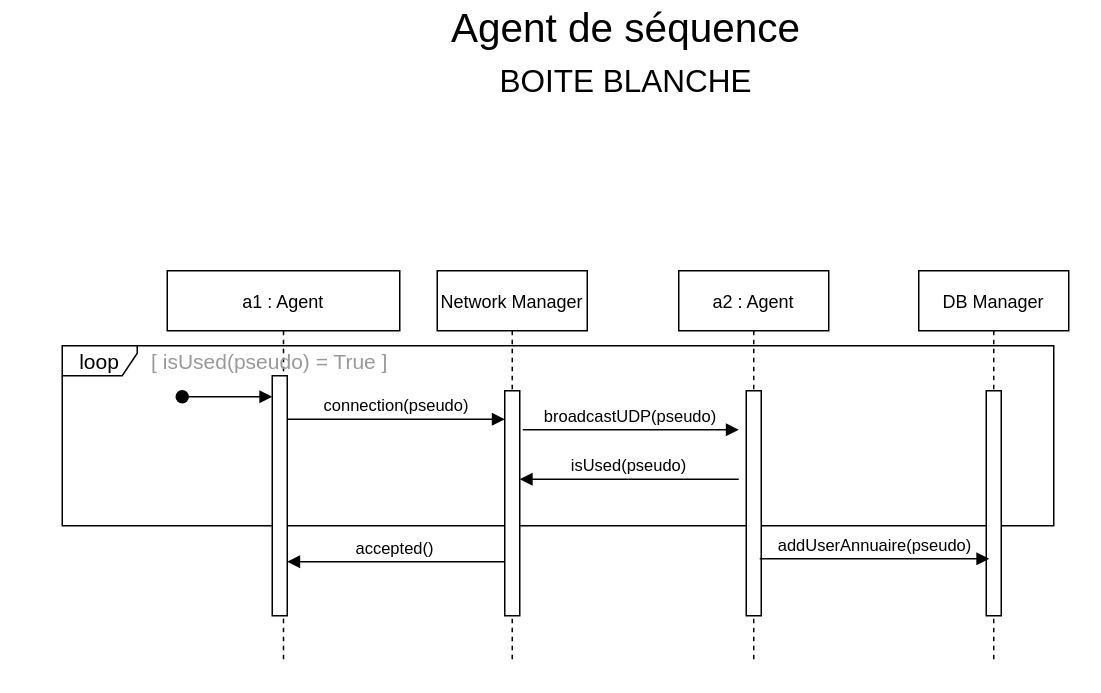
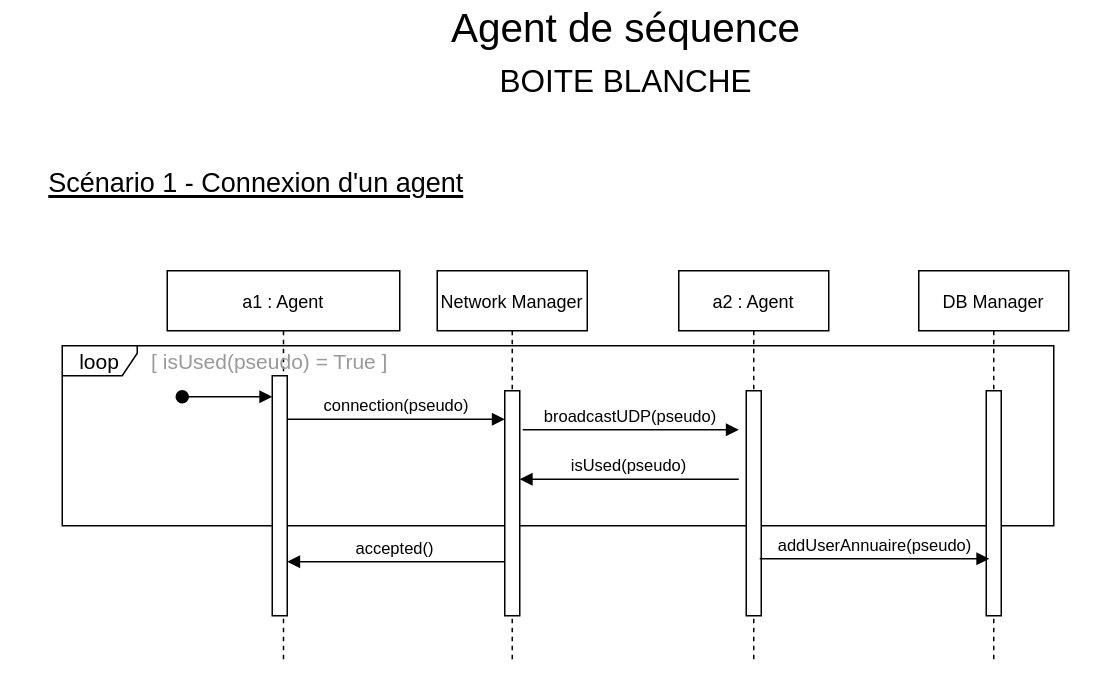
node "Scénario 1 - Connexion d'un agent": added
